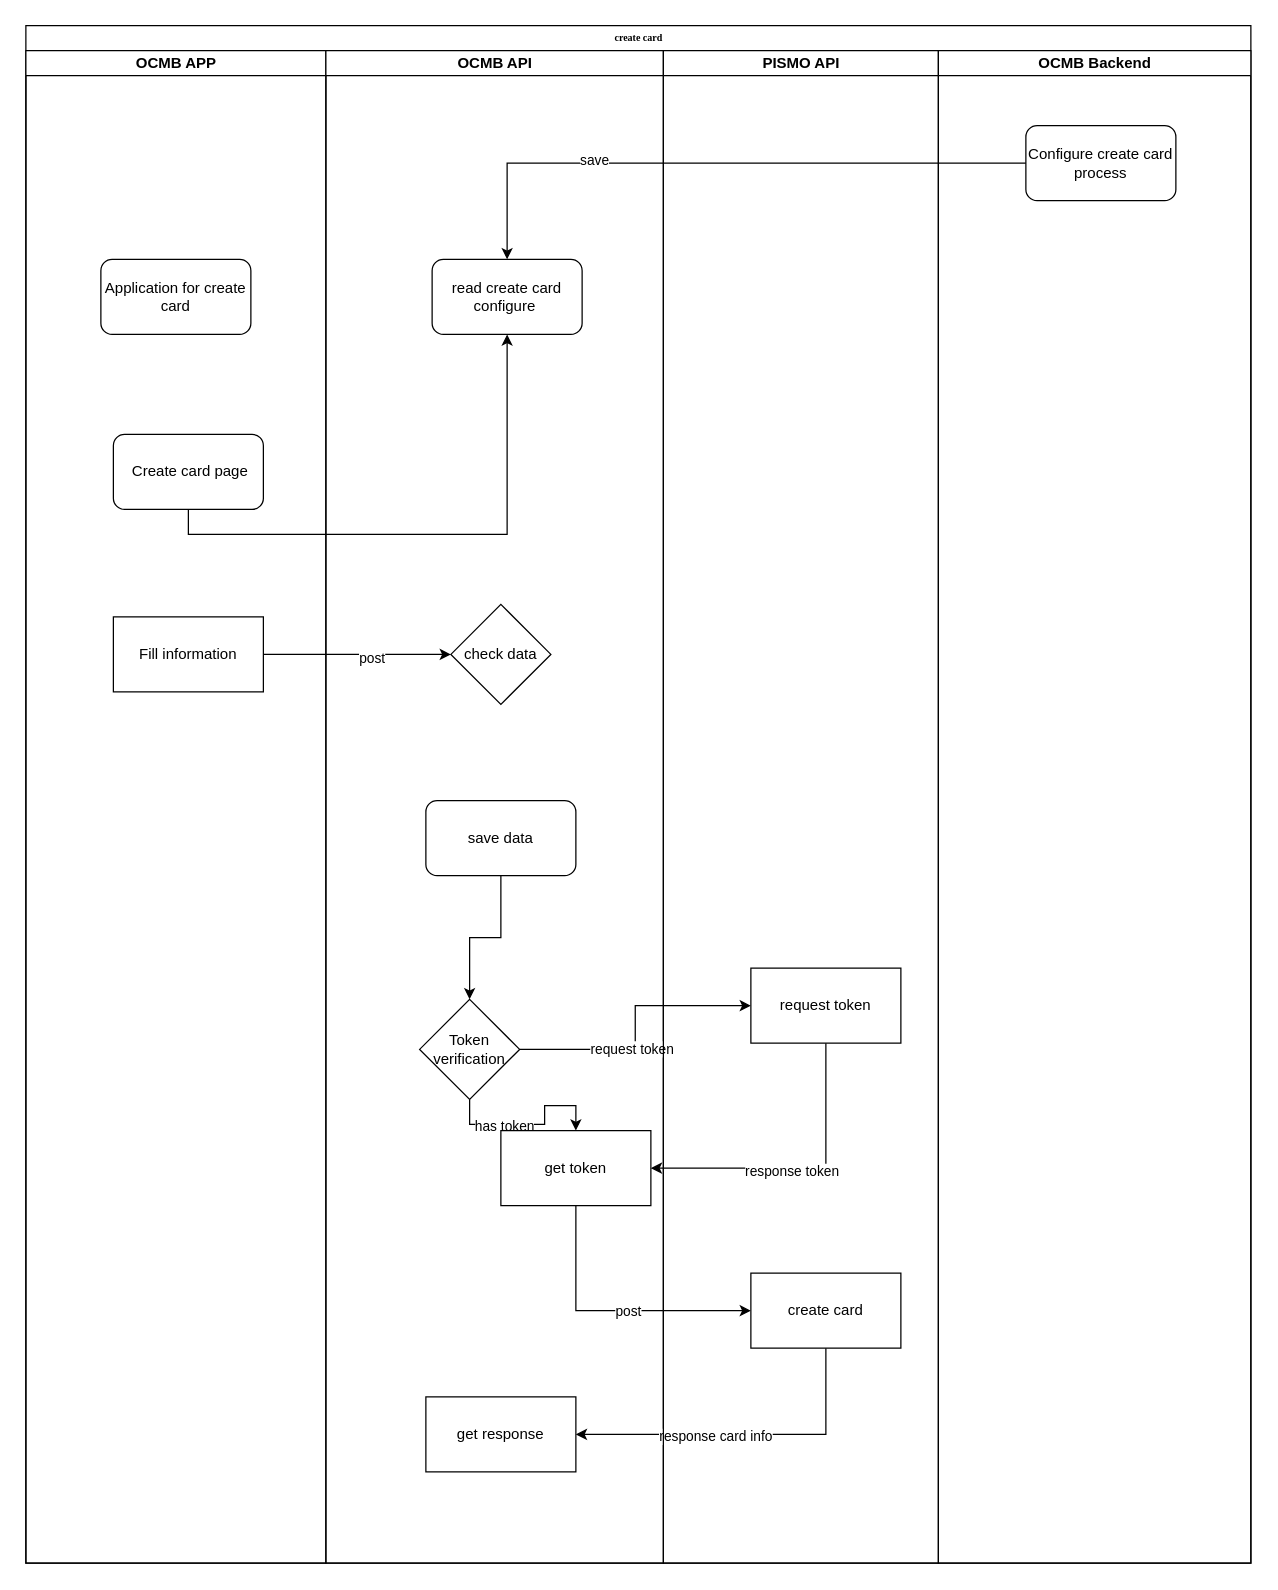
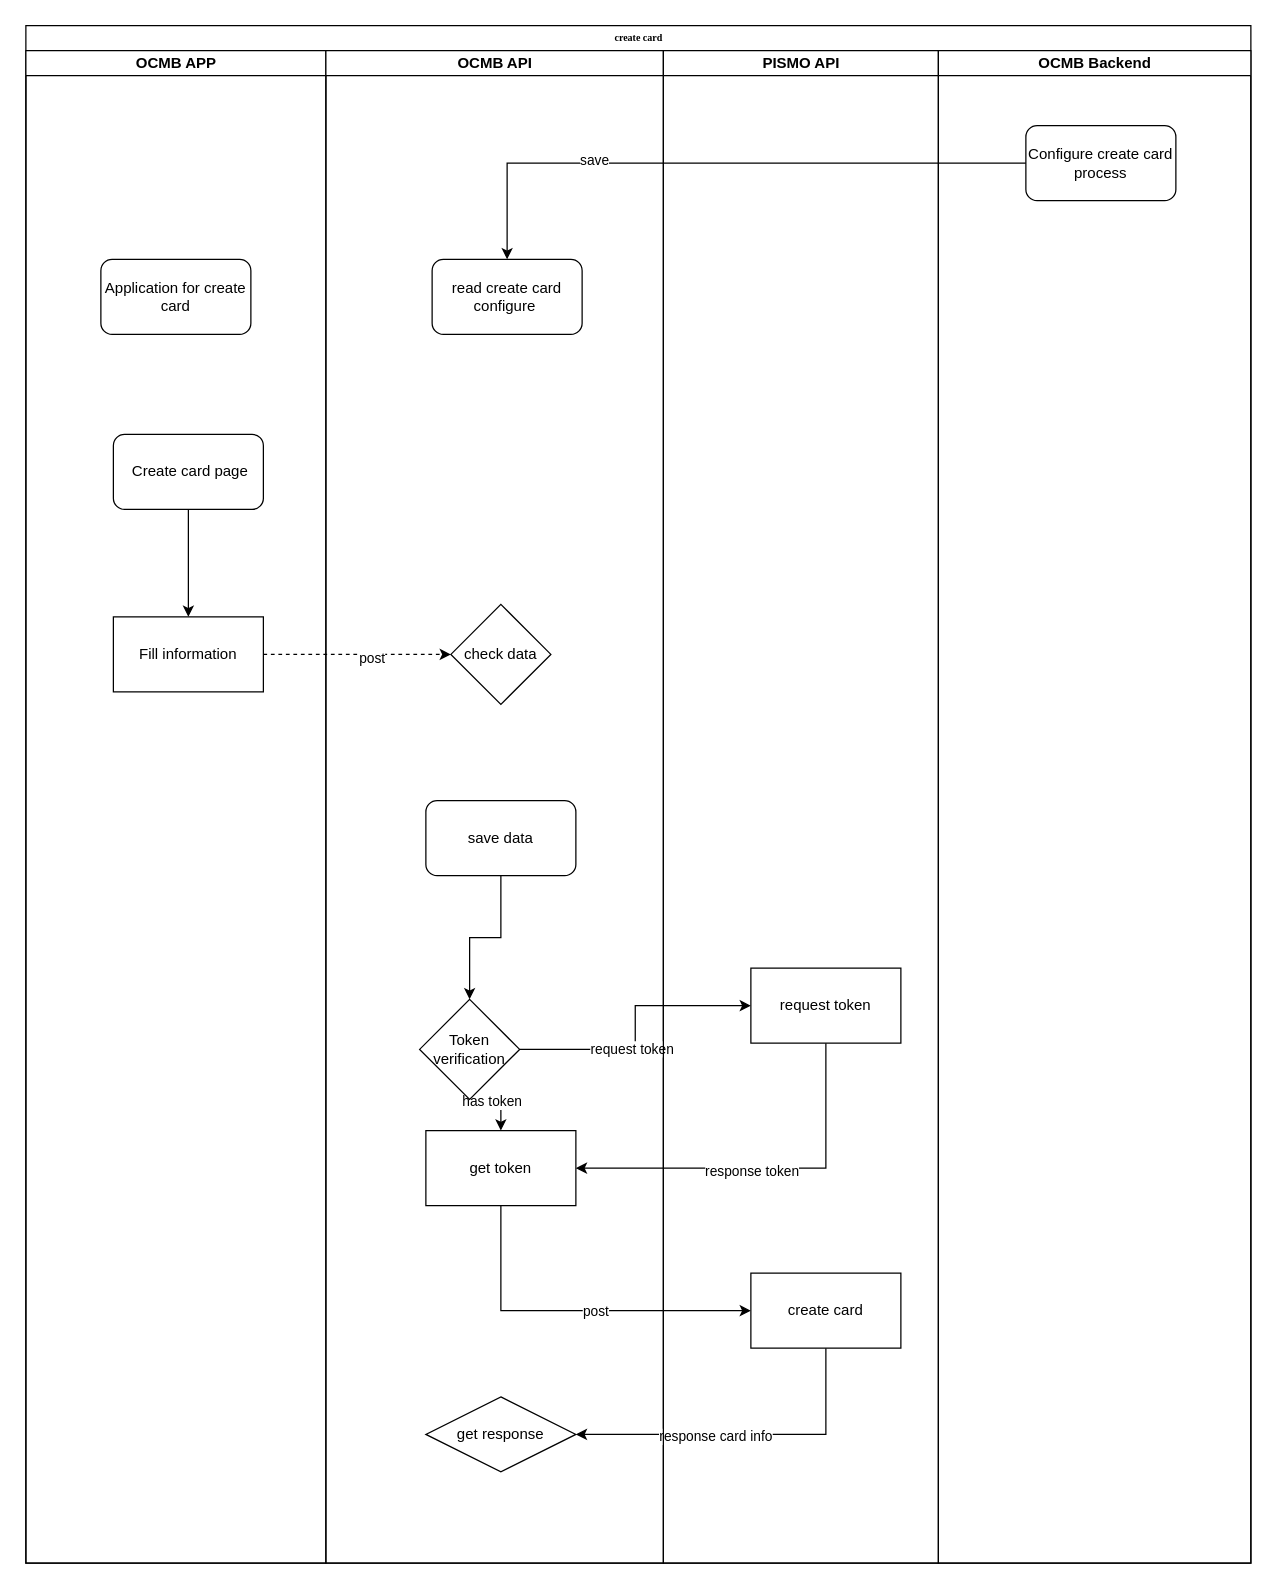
edge "Create card page" -> "read create card configure": now "Create card page" -> "Fill information"
edge "Fill information" -> "check data": style solid -> dashed
node "get token": moved (576, 1168) -> (501, 1168)
node "get response": shape rectangle -> diamond
